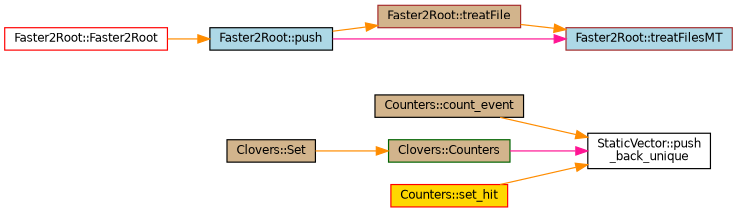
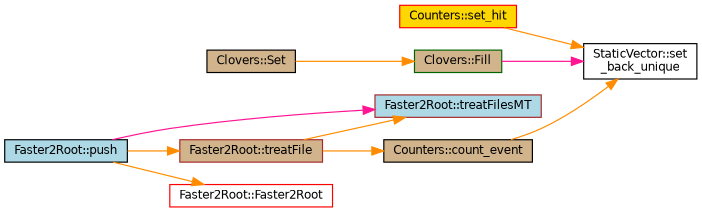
edge "Faster2Root::Faster2Root" -> "Faster2Root::push": reversed
edge "Faster2Root::treatFile" -> "Counters::count_event": added
node "Clovers::Counters": label "Clovers::Counters" -> "Clovers::Fill"
node "StaticVector::push _back_unique": label "StaticVector::push _back_unique" -> "StaticVector::set _back_unique"
